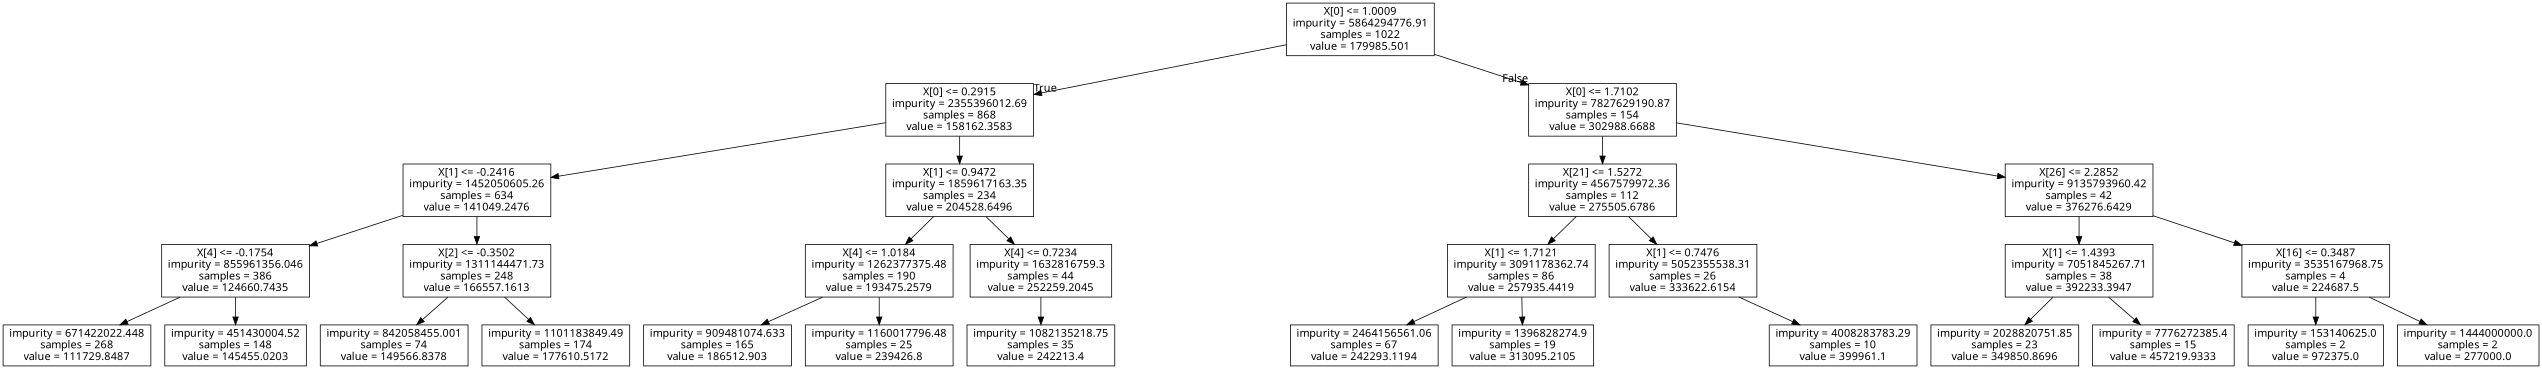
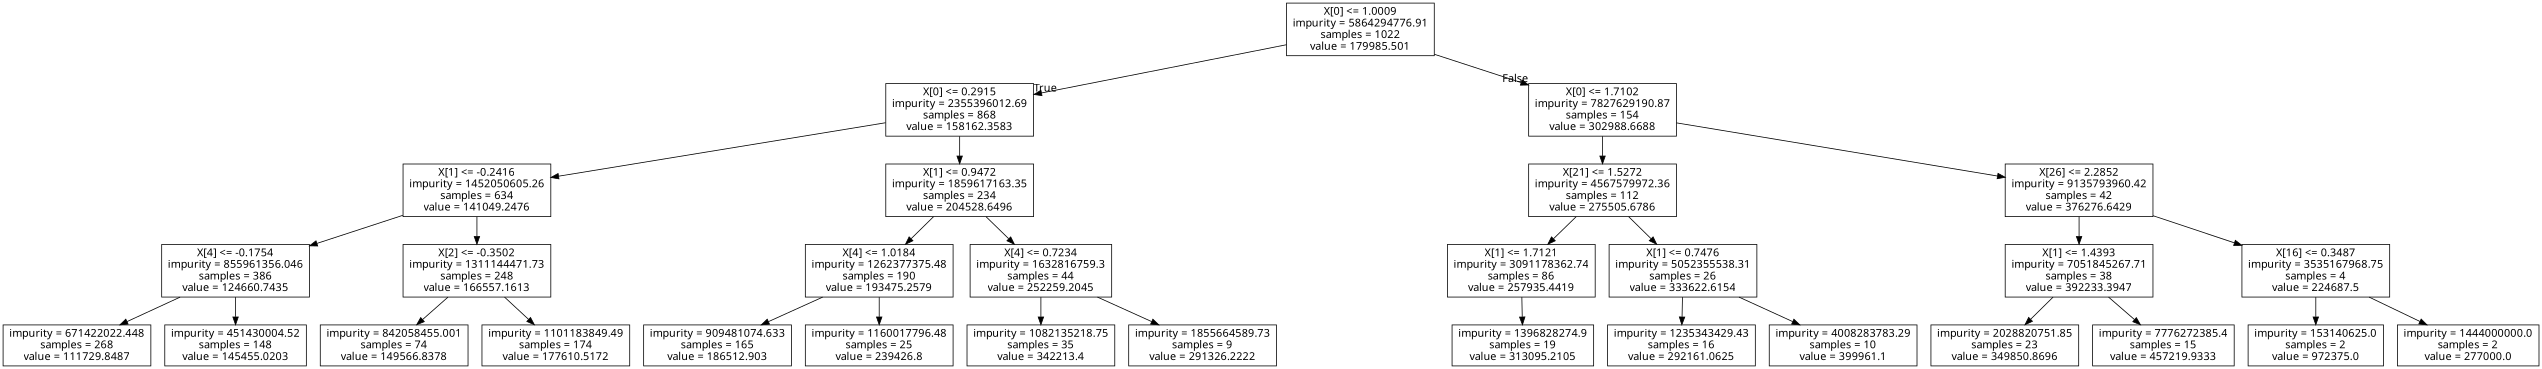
node "impurity = 1082135218.75 samples = 35 value = 242213.4": label "impurity = 1082135218.75 samples = 35 value = 242213.4" -> "impurity = 1082135218.75 samples = 35 value = 342213.4"
node "impurity = 1855664589.73 samples = 9 value = 291326.2222": added
node "impurity = 2464156561.06 samples = 67 value = 242293.1194": removed
node "impurity = 1235343429.43 samples = 16 value = 292161.0625": added
